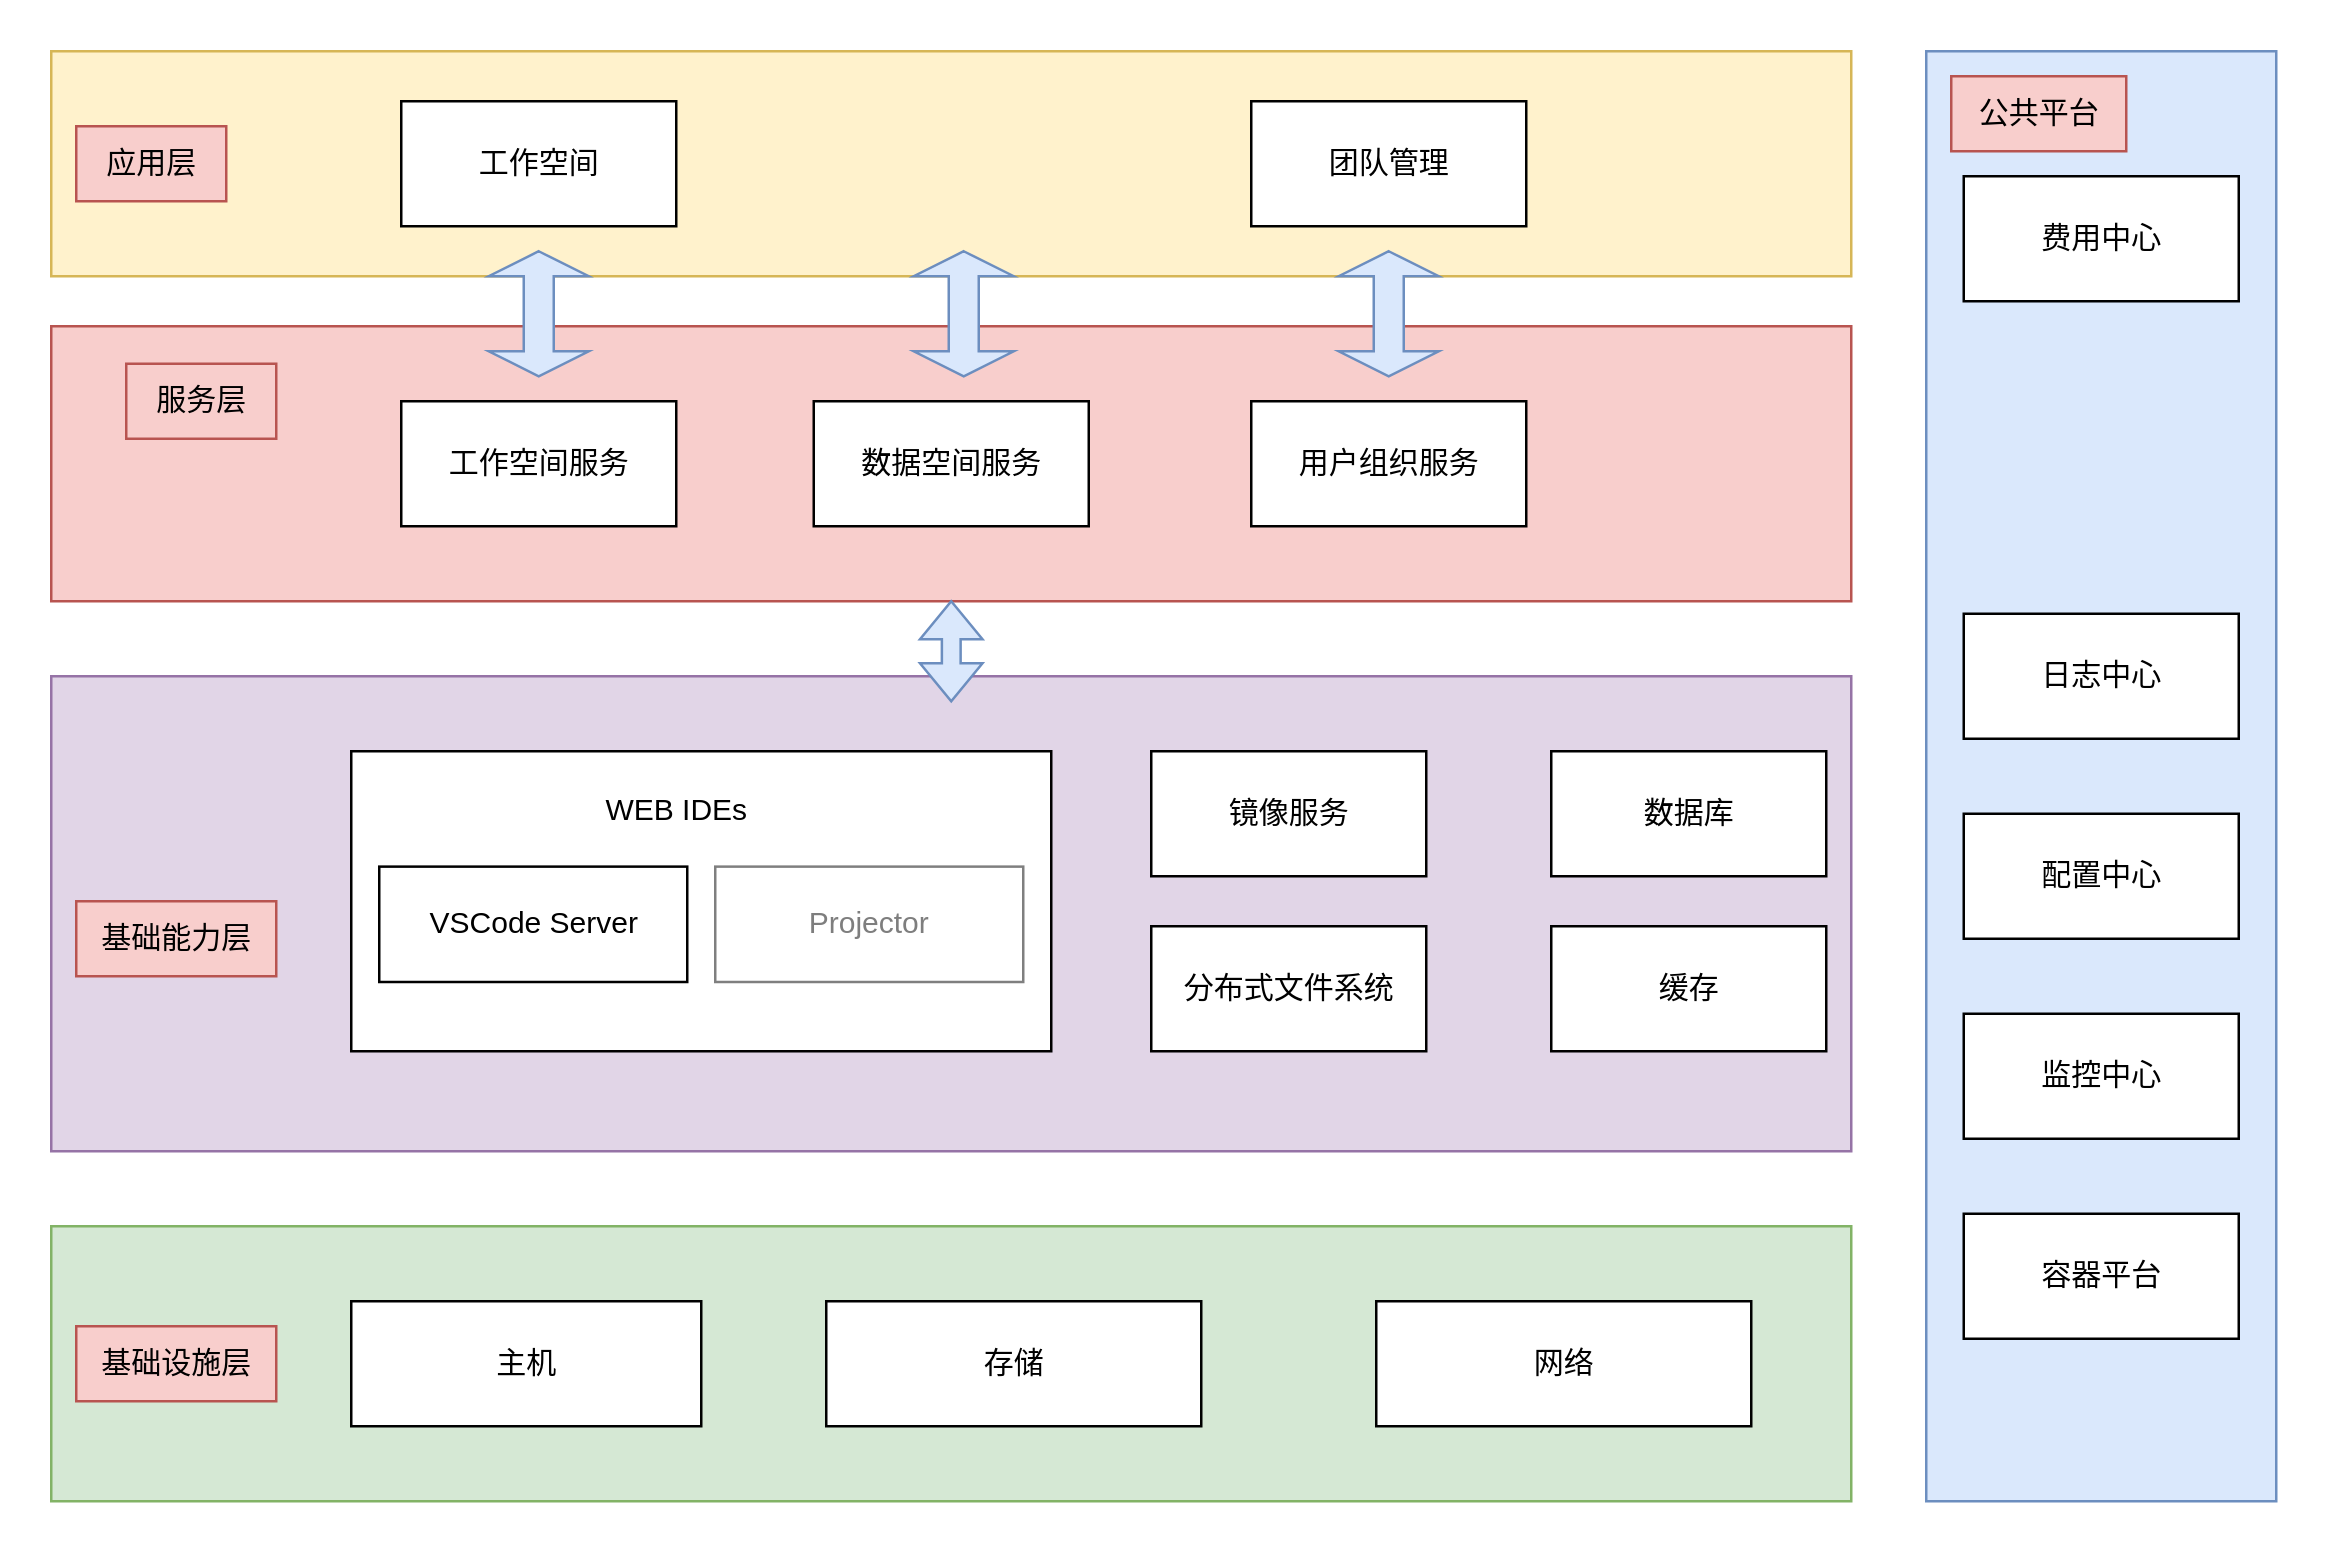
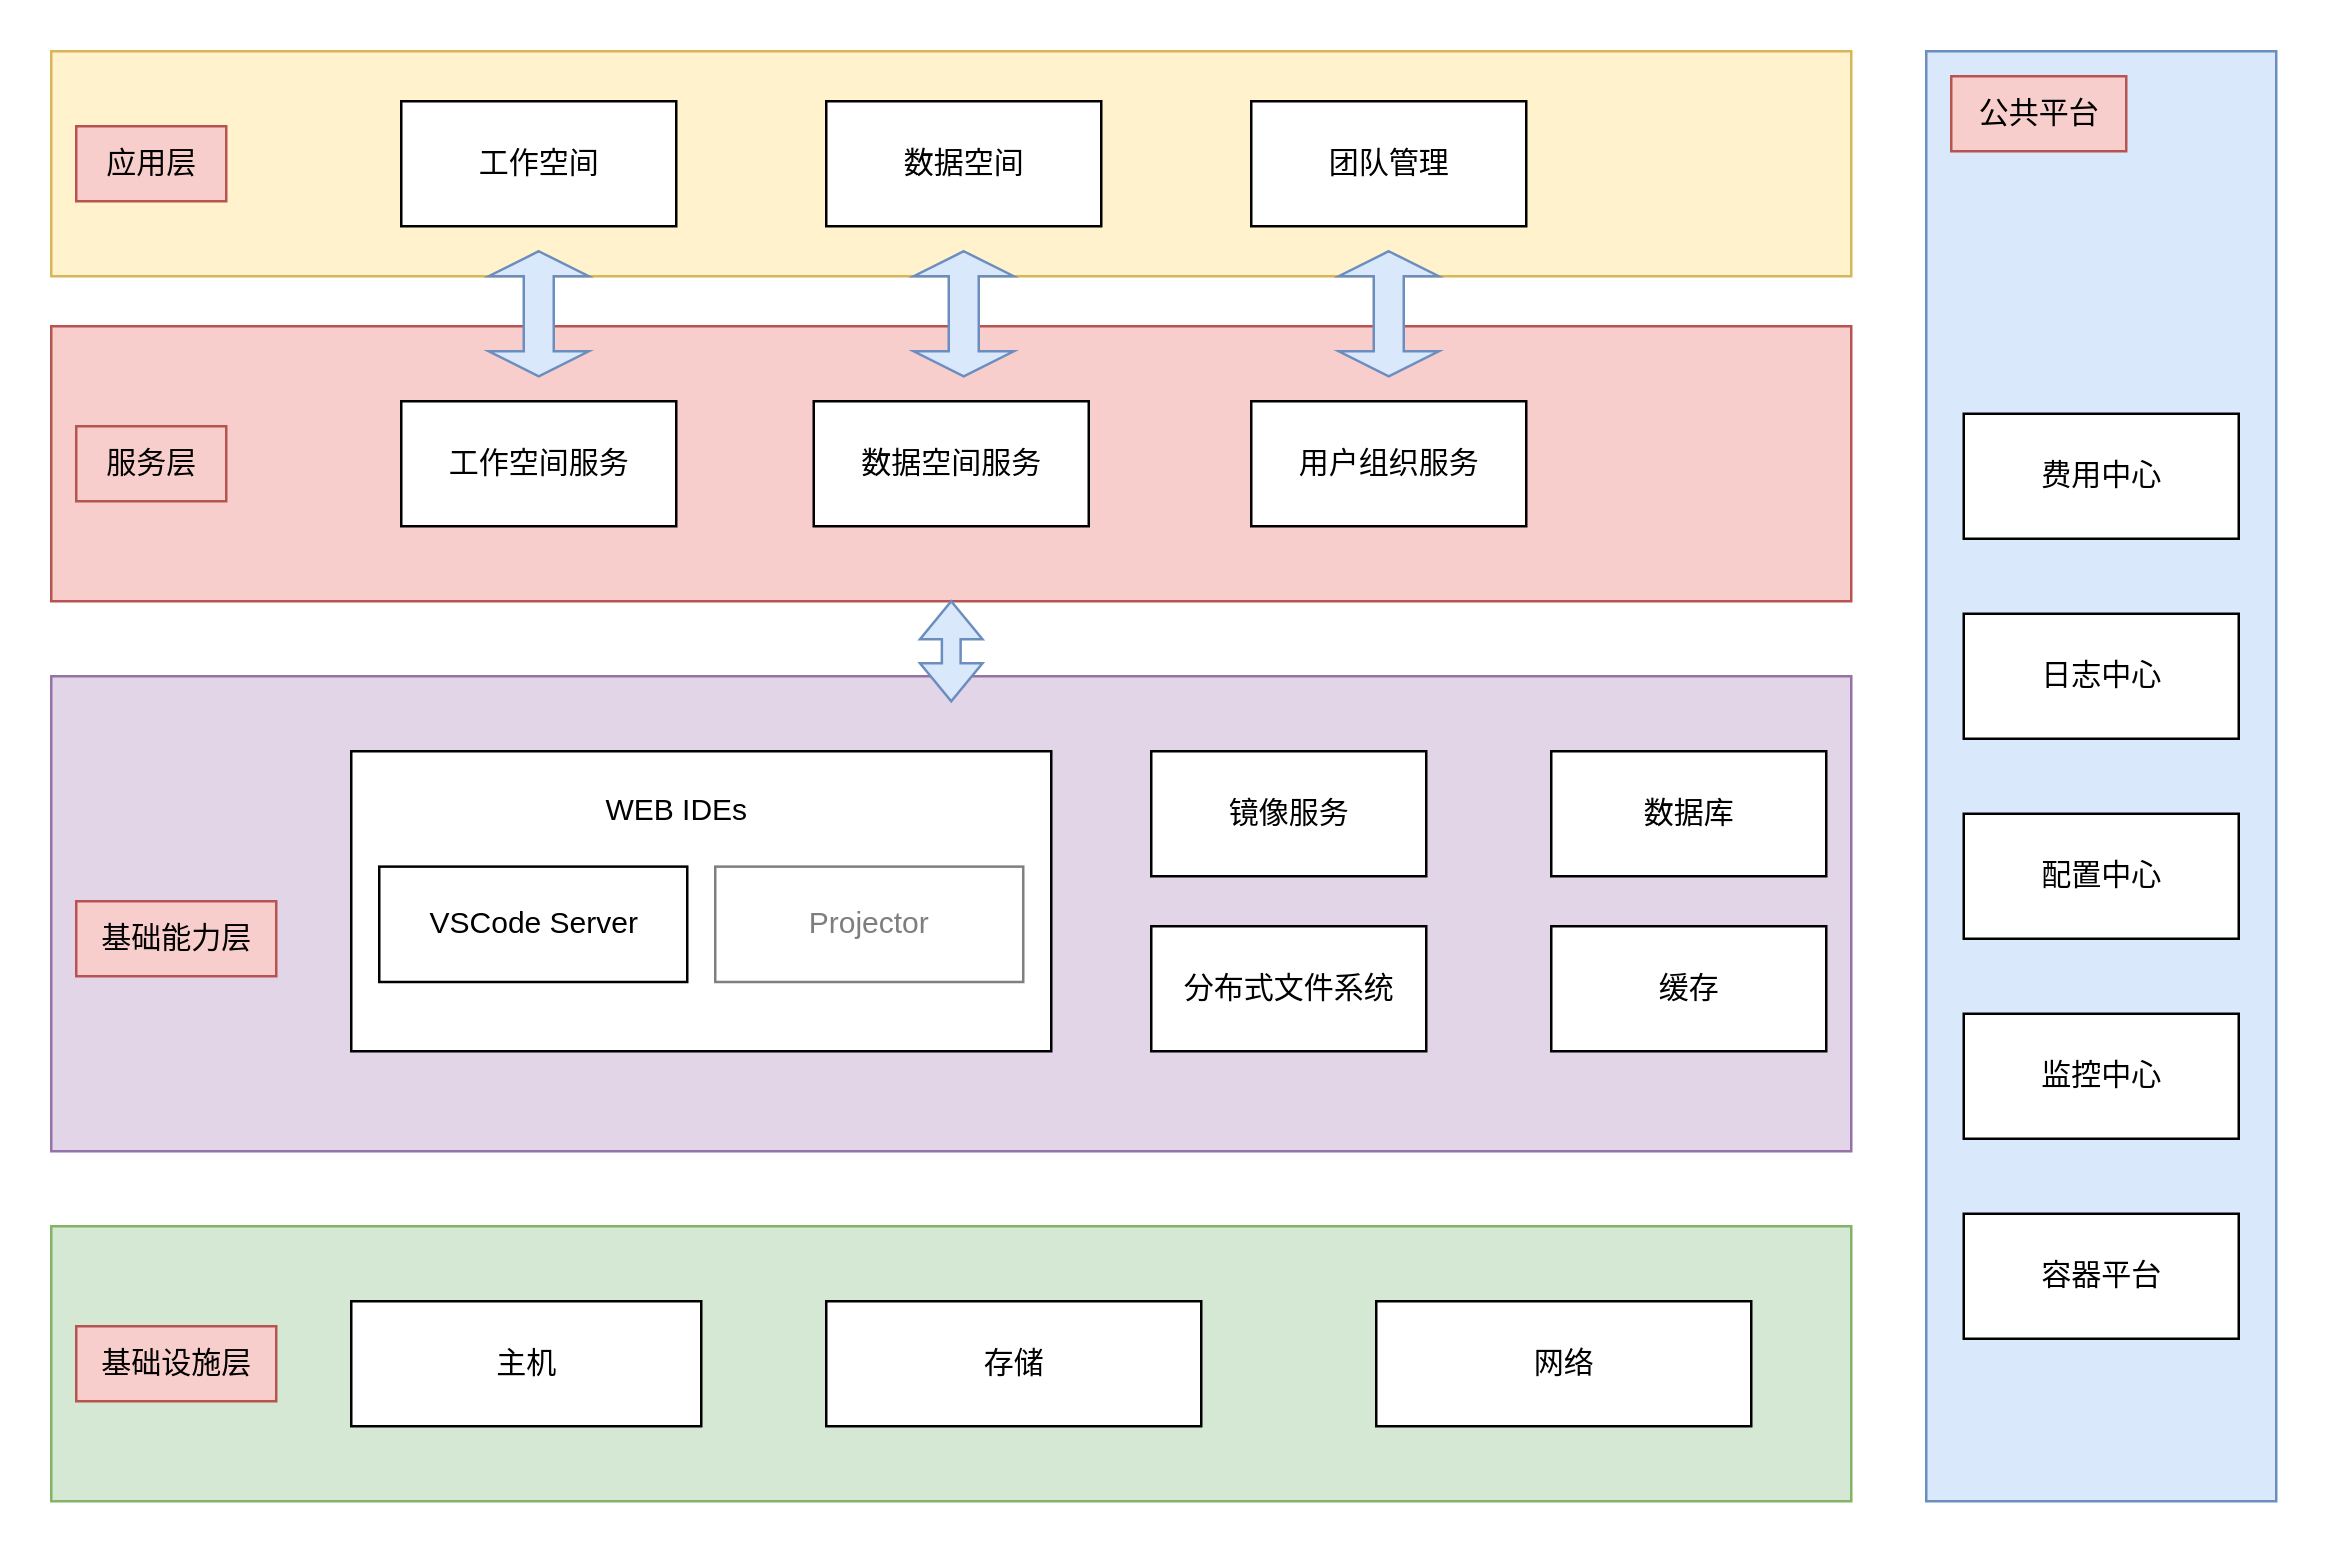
node "数据空间": added
node "费用中心": moved (2101, 239) -> (2101, 476)
node "服务层": moved (201, 401) -> (151, 464)
